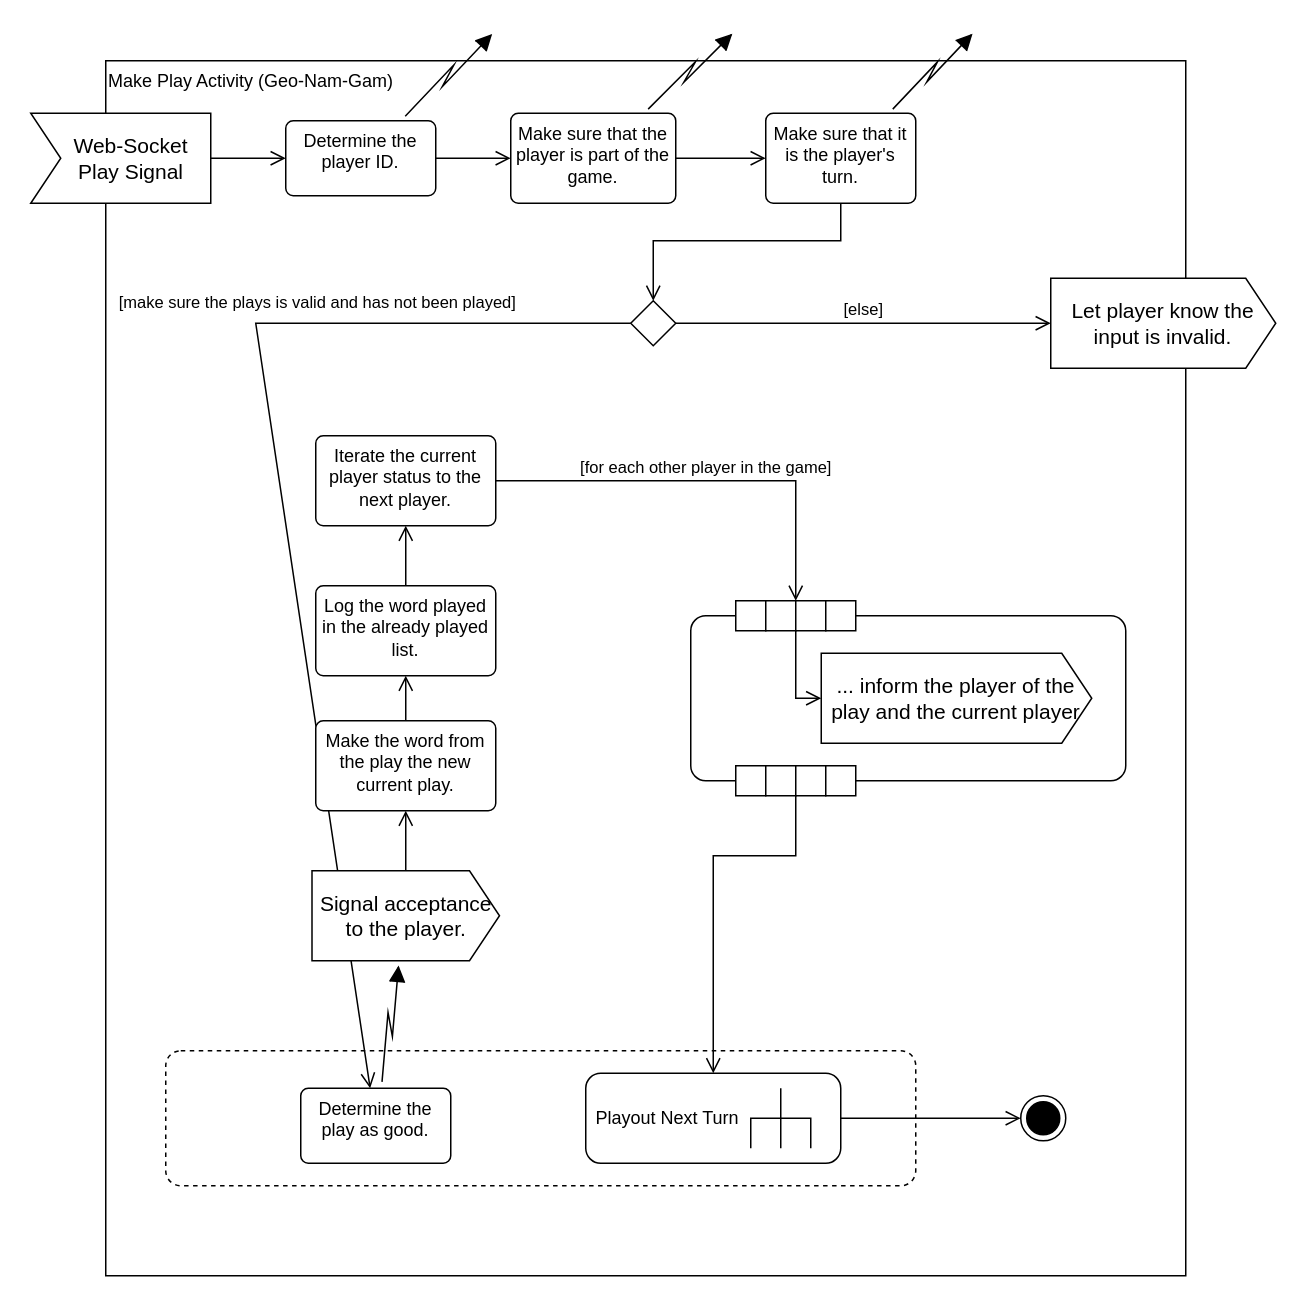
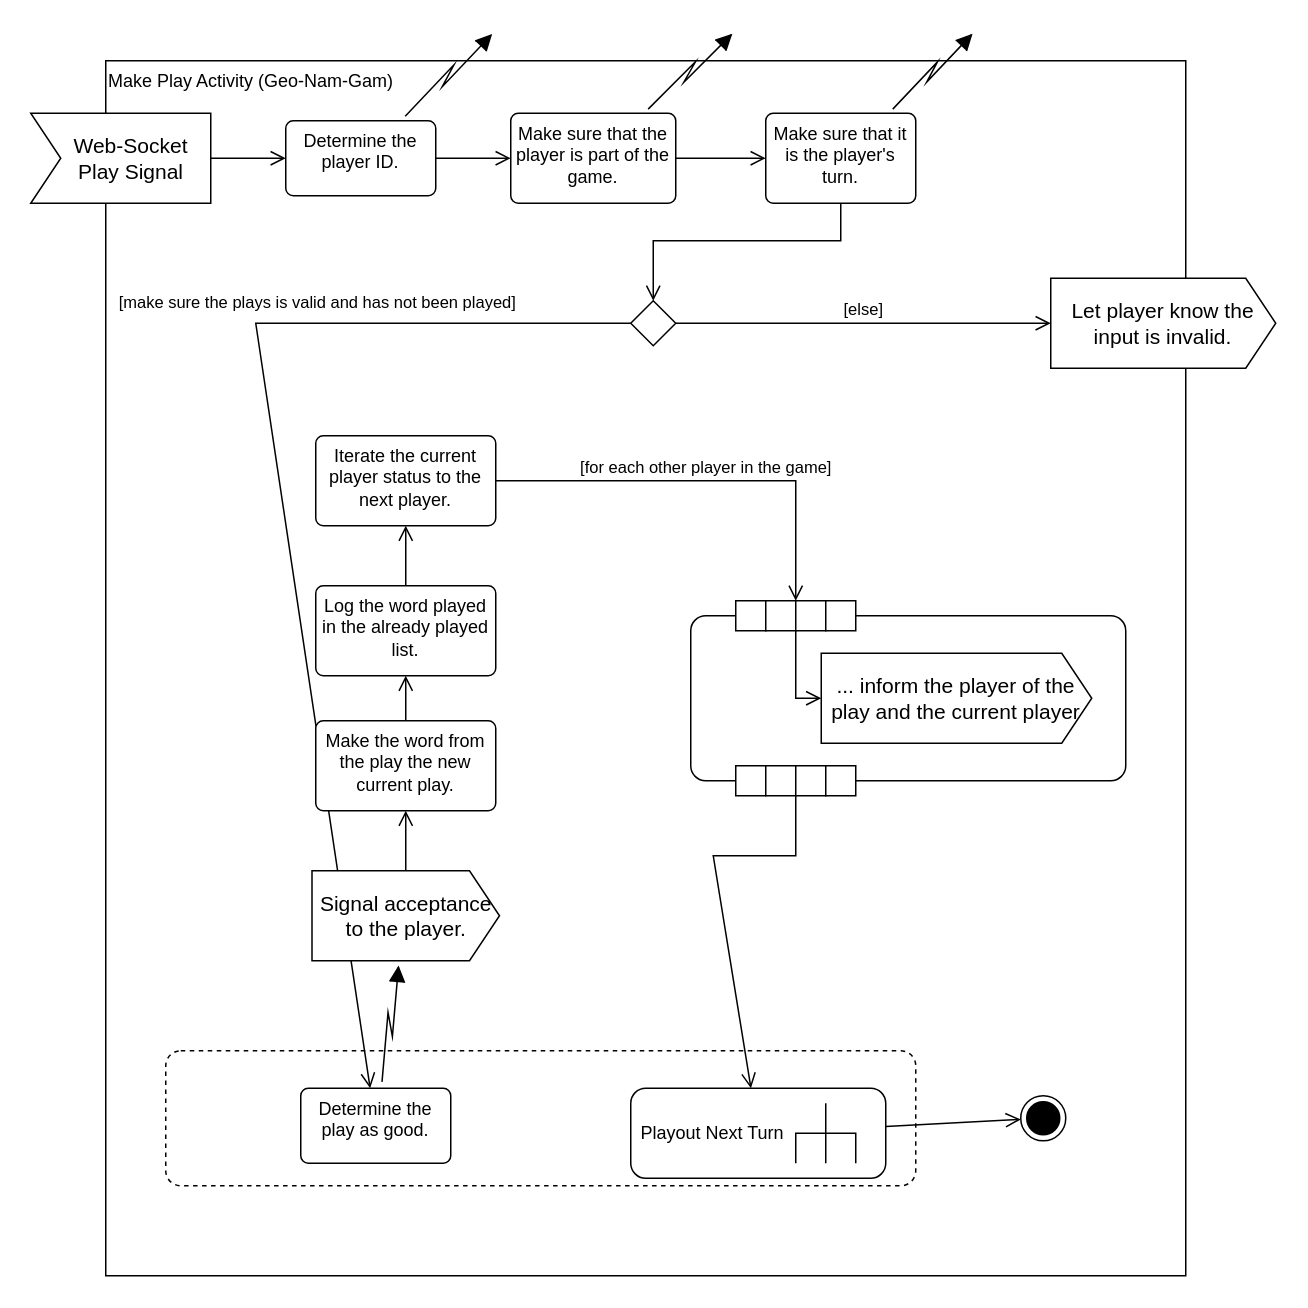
node "Playout Next Turn": moved (713, 1118) -> (758, 1133)
